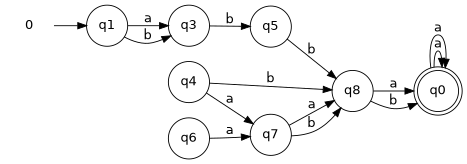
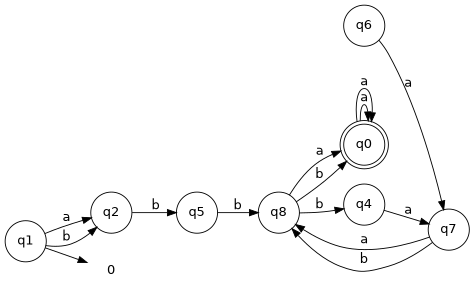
edge "0" -> "q1": reversed
node "q3": label "q3" -> "q2"
edge "q4" -> "q8": reversed
